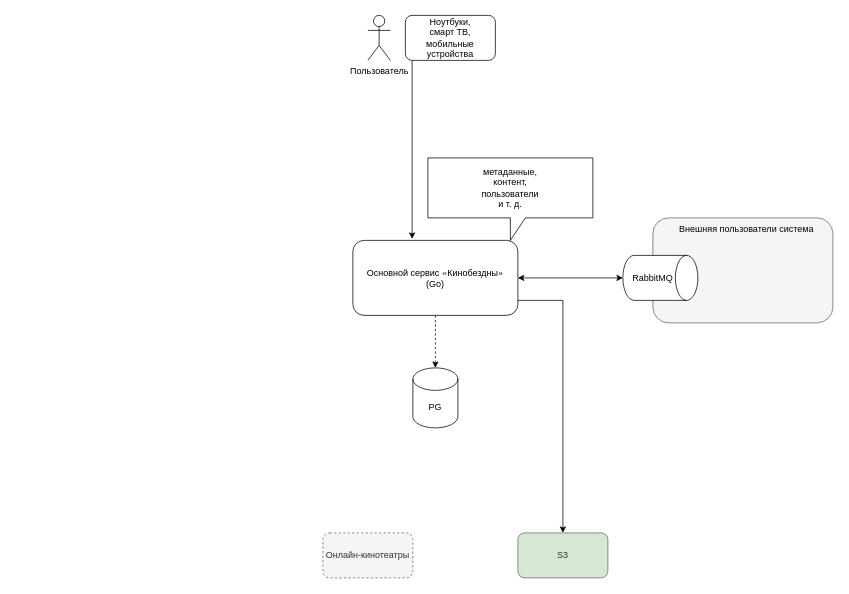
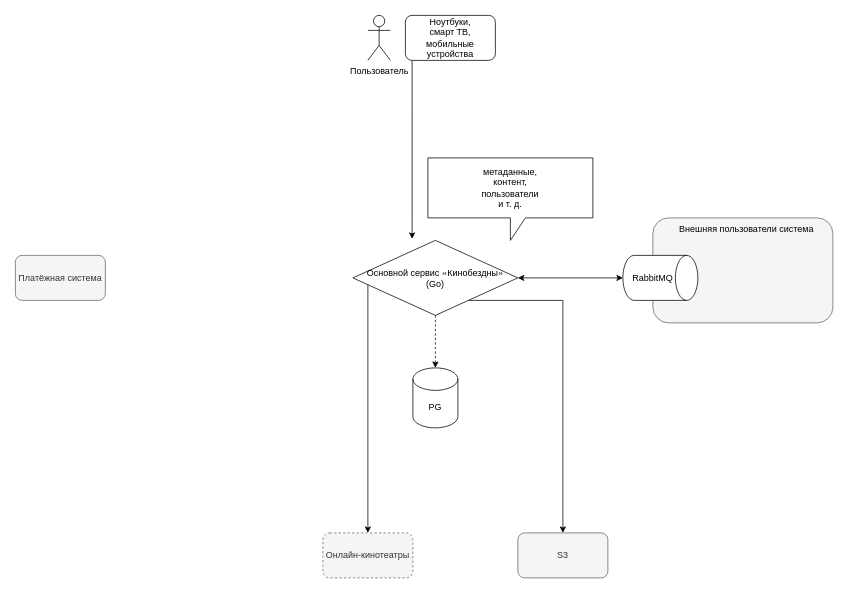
node "Платёжная система": added
node "Основной сервис «Кинобездны» (Go)": shape rounded rectangle -> diamond
edge "Основной сервис «Кинобездны» (Go)" -> "Онлайн-кинотеатры": added
node "S3": fillcolor #d5e8d4 -> #f5f5f5
